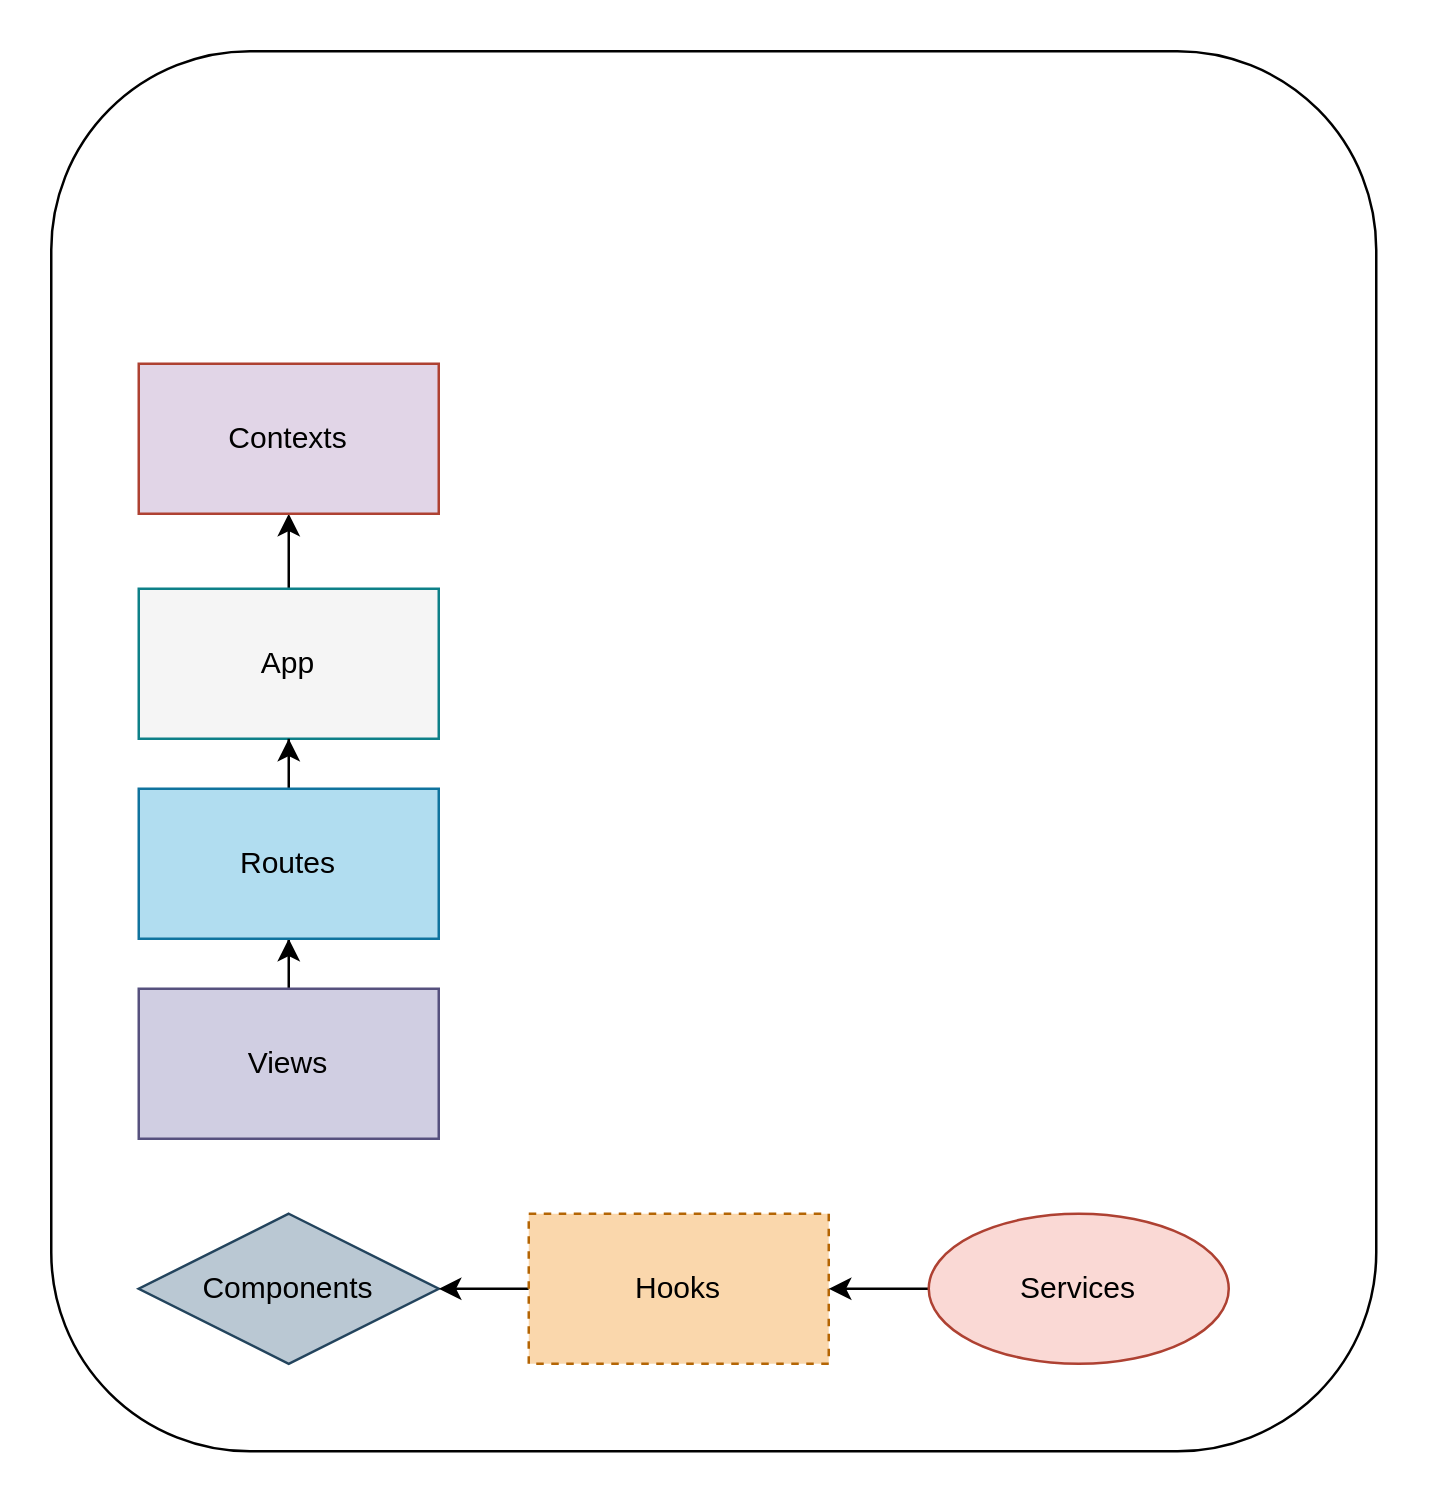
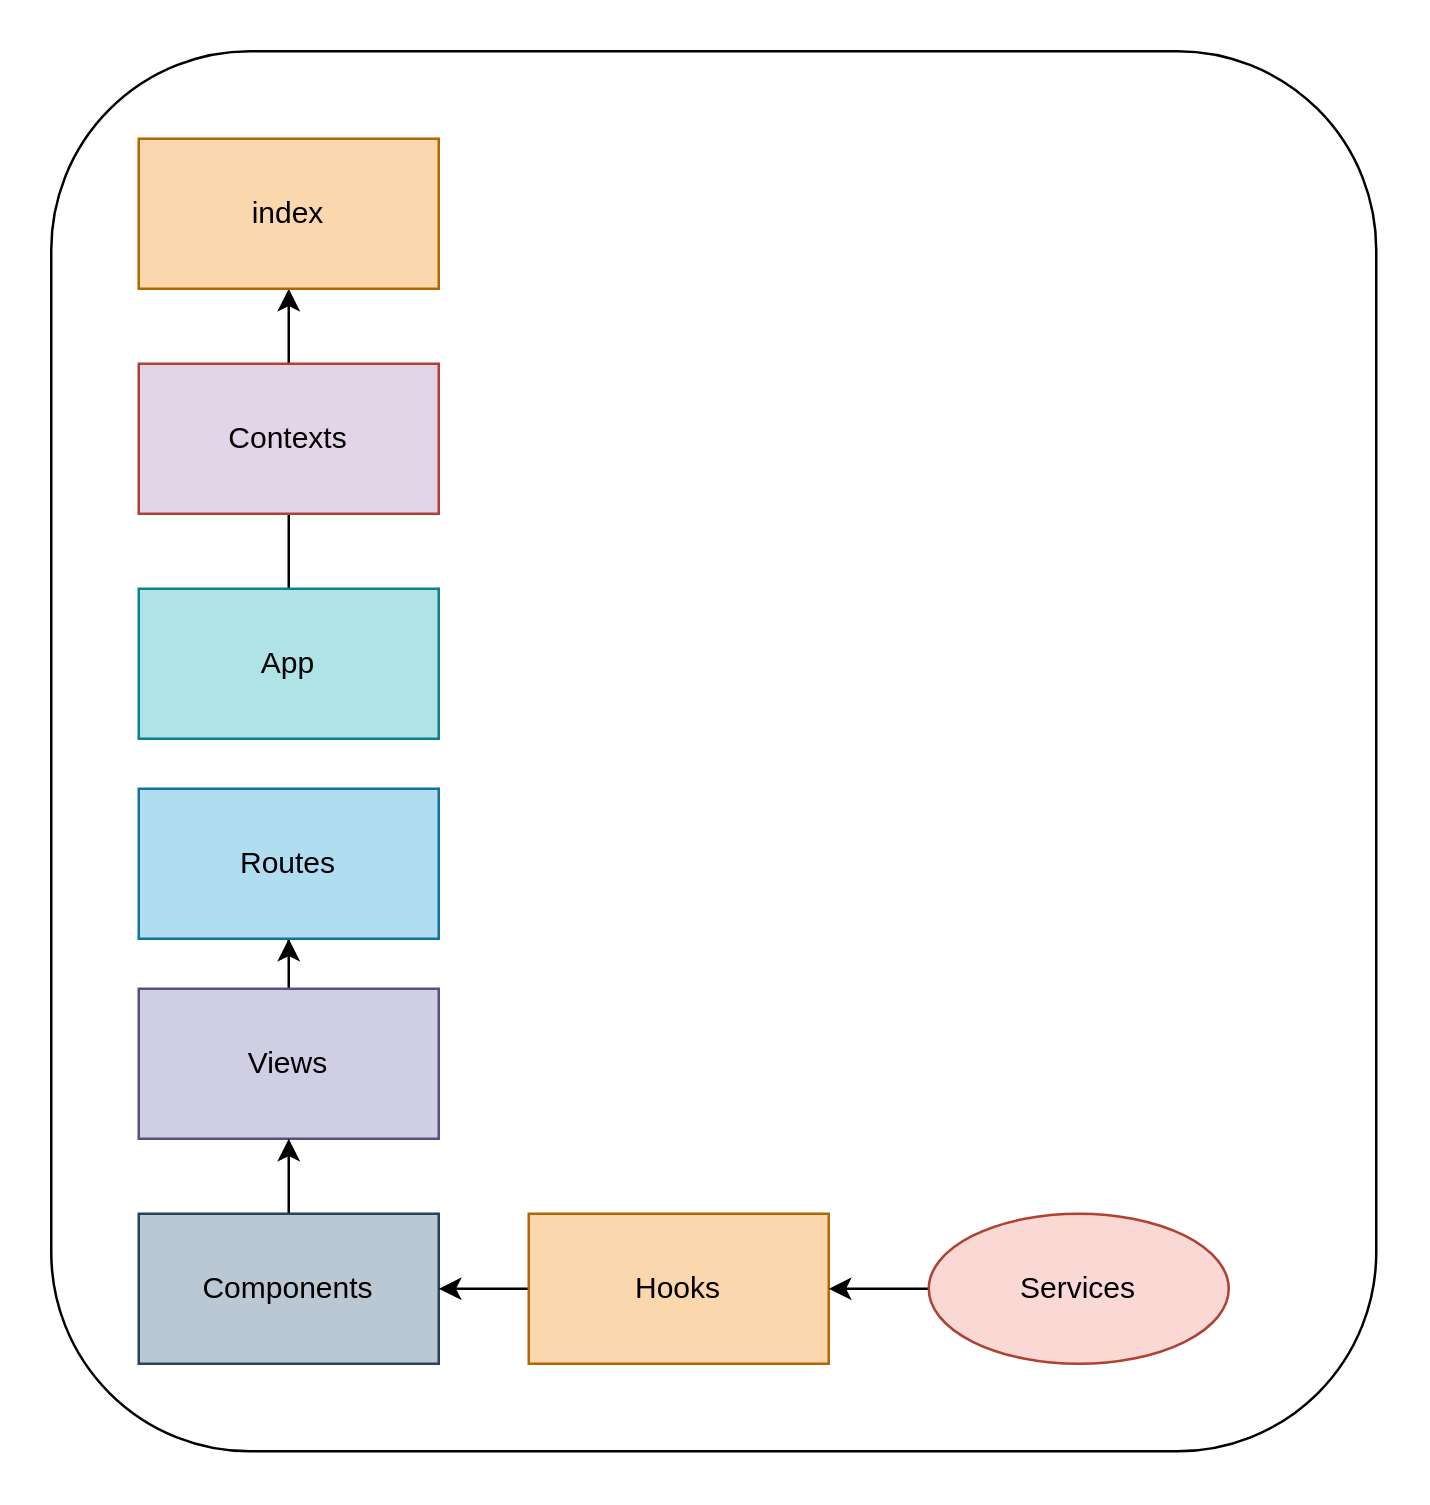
node "index": added
edge "Contexts" -> "index": added
edge "App" -> "Contexts": arrowhead classic -> none
node "App": fillcolor #f5f5f5 -> #b0e3e6
edge "Routes" -> "App": removed
edge "Components" -> "Views": added
node "Components": shape diamond -> rectangle
node "Hooks": style dashed -> solid
